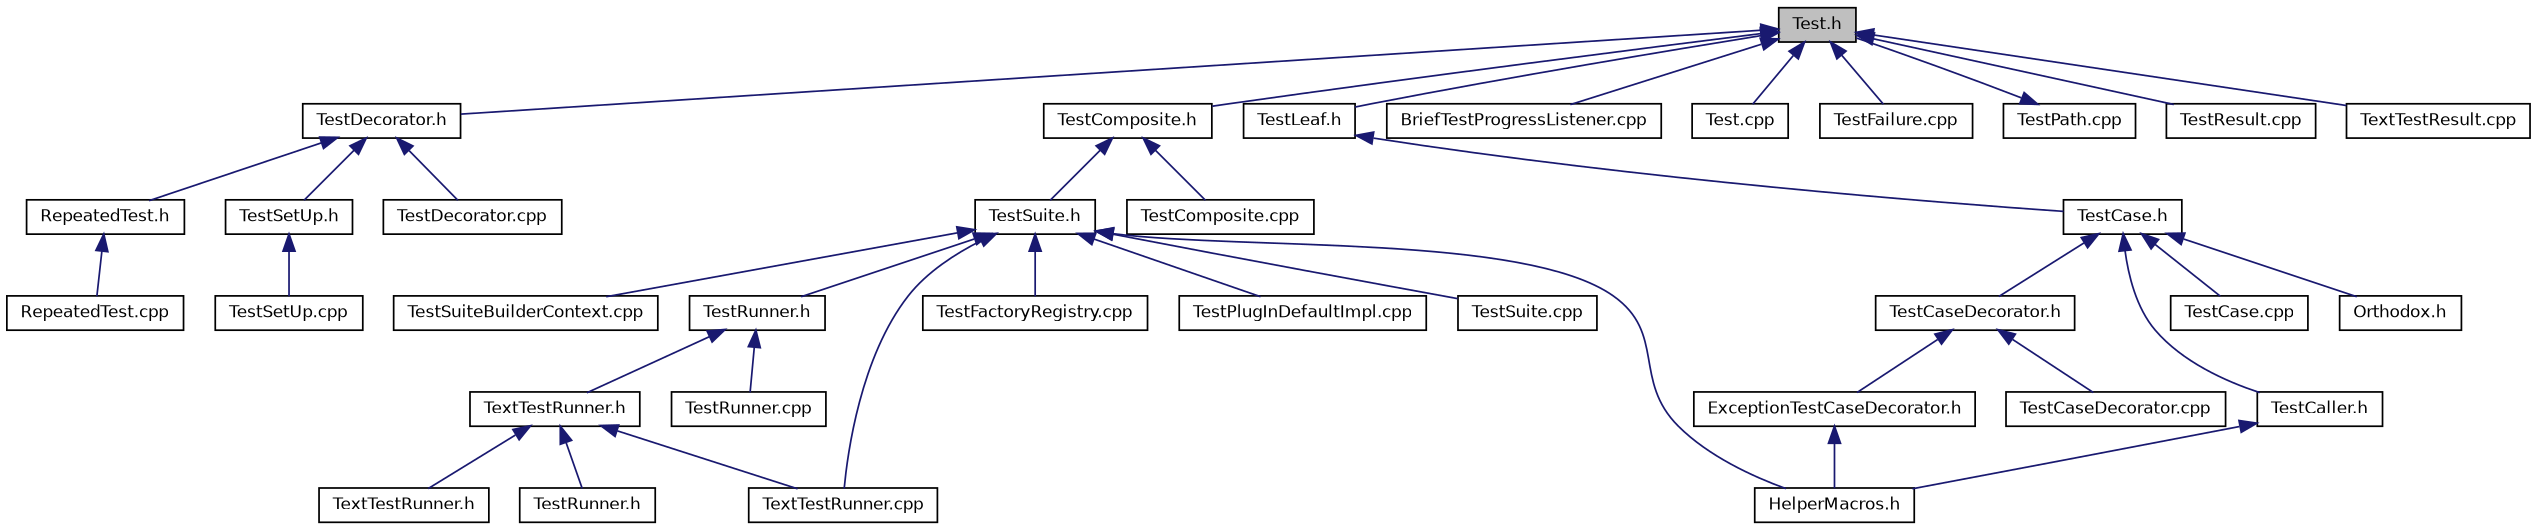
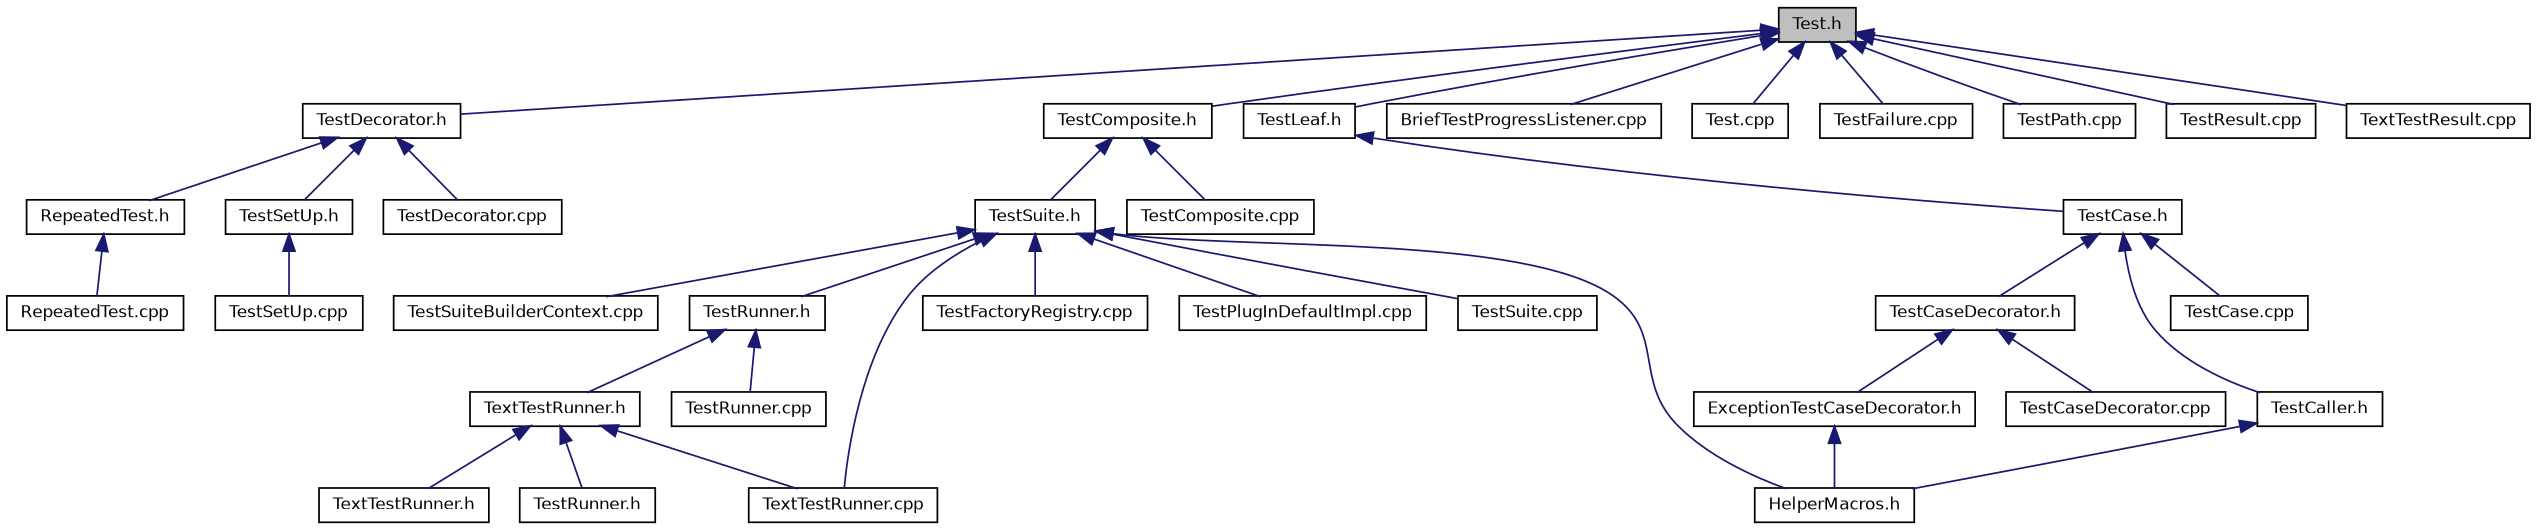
edge "Test.h" -> "TestPath.cpp": reversed
node "Orthodox.h": removed
